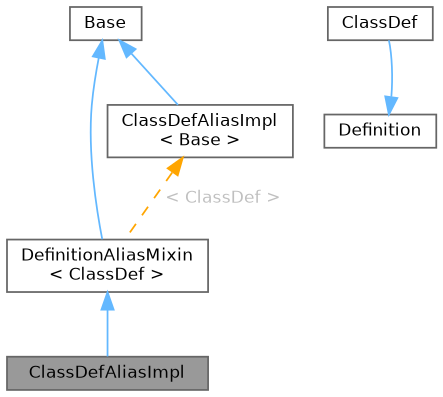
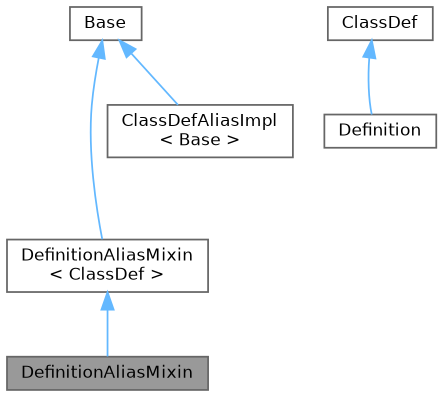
edge "ClassDef" -> "Definition": reversed
edge "DefinitionAliasMixin < ClassDef >" -> "ClassDefAliasImpl < Base >": removed, label "< ClassDef >"
node "ClassDefAliasImpl": label "ClassDefAliasImpl" -> "DefinitionAliasMixin"
